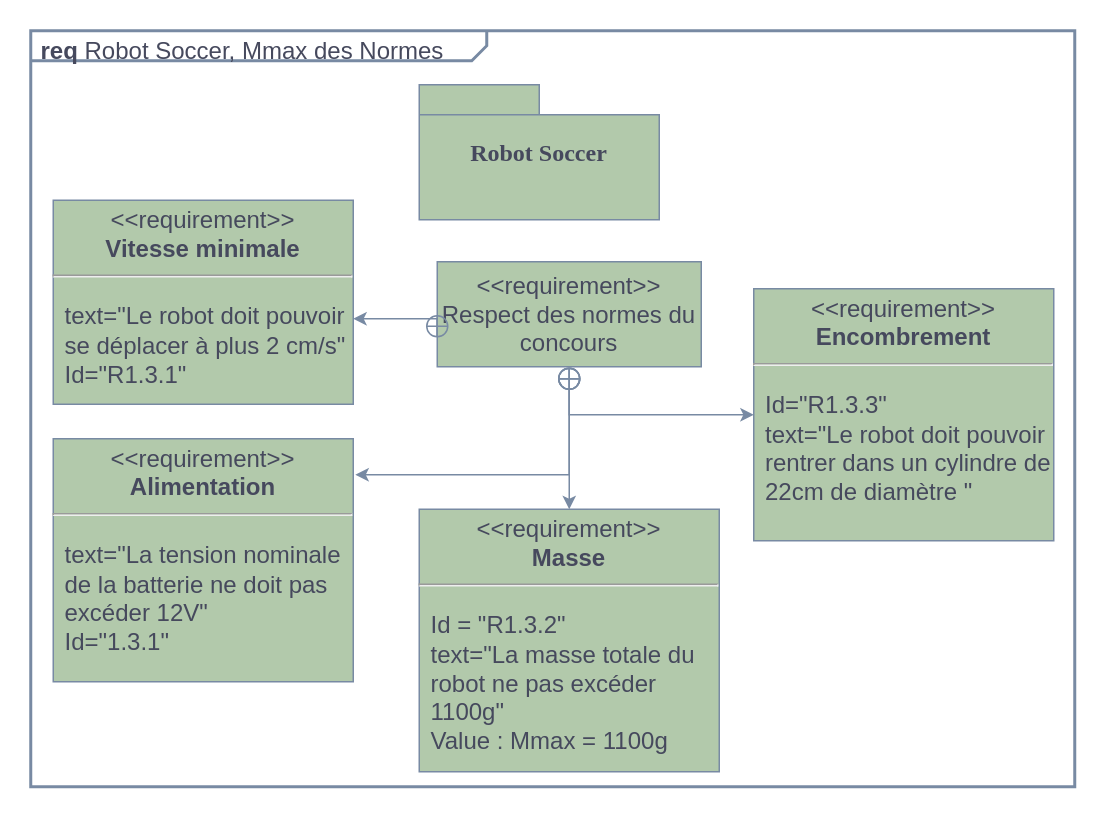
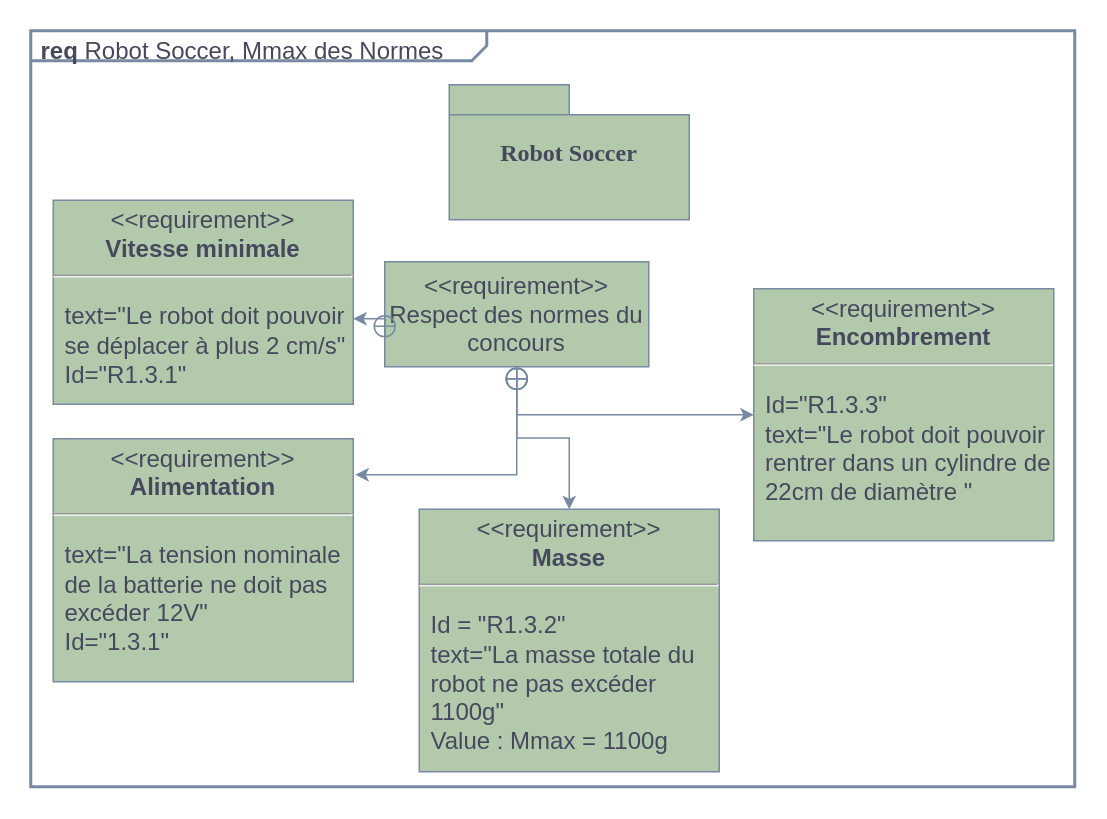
node "Robot Soccer": moved (539, 152) -> (569, 152)
node "<<requirement>>Respect des normes du concours": moved (569, 314) -> (517, 314)
